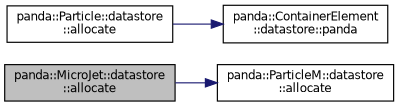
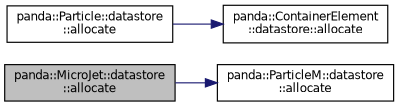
node "panda::ContainerElement ::datastore::panda": label "panda::ContainerElement ::datastore::panda" -> "panda::ContainerElement ::datastore::allocate"
